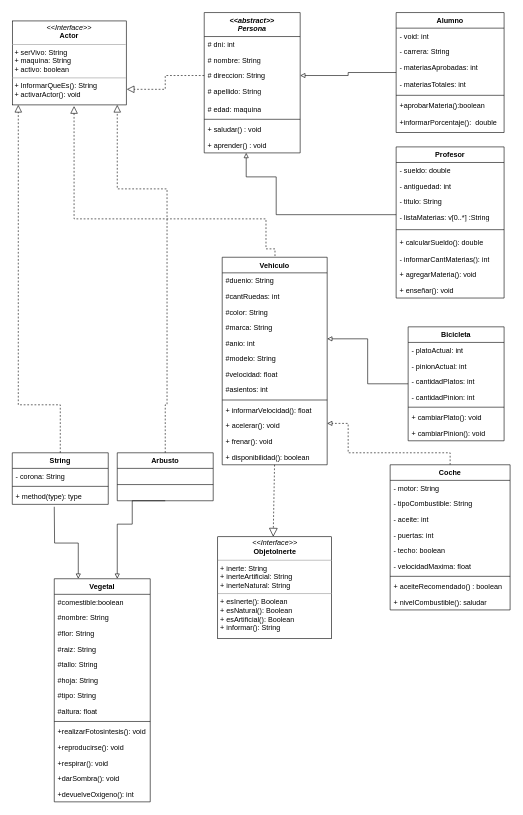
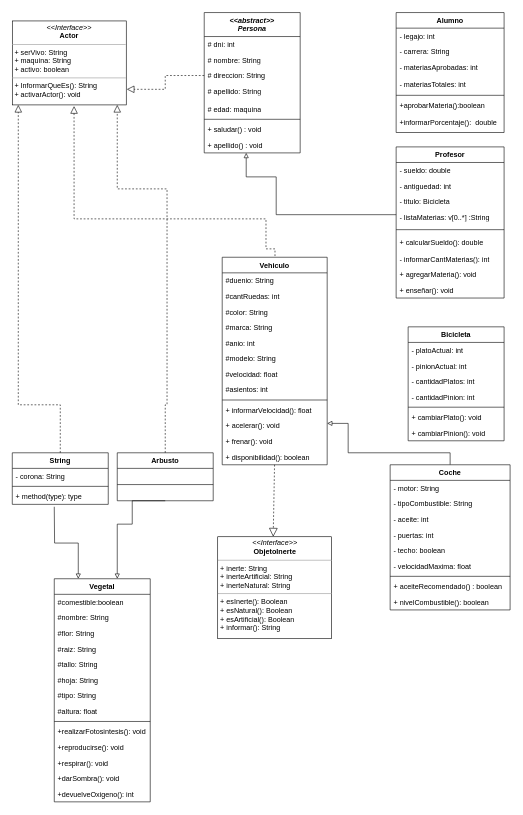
node "- void: int": label "- void: int" -> "- legajo: int"
edge "Alumno" -> "# direccion: String": removed
node "+ aprender() : void": label "+ aprender() : void" -> "+ apellido() : void"
node "- titulo: String": label "- titulo: String" -> "- titulo: Bicicleta"
edge "Bicicleta" -> "#anio: int": removed
edge "Coche" -> "+ acelerar(): void": style dashed -> solid
node "+ nivelCombustible(): saludar": label "+ nivelCombustible(): saludar" -> "+ nivelCombustible(): boolean"
